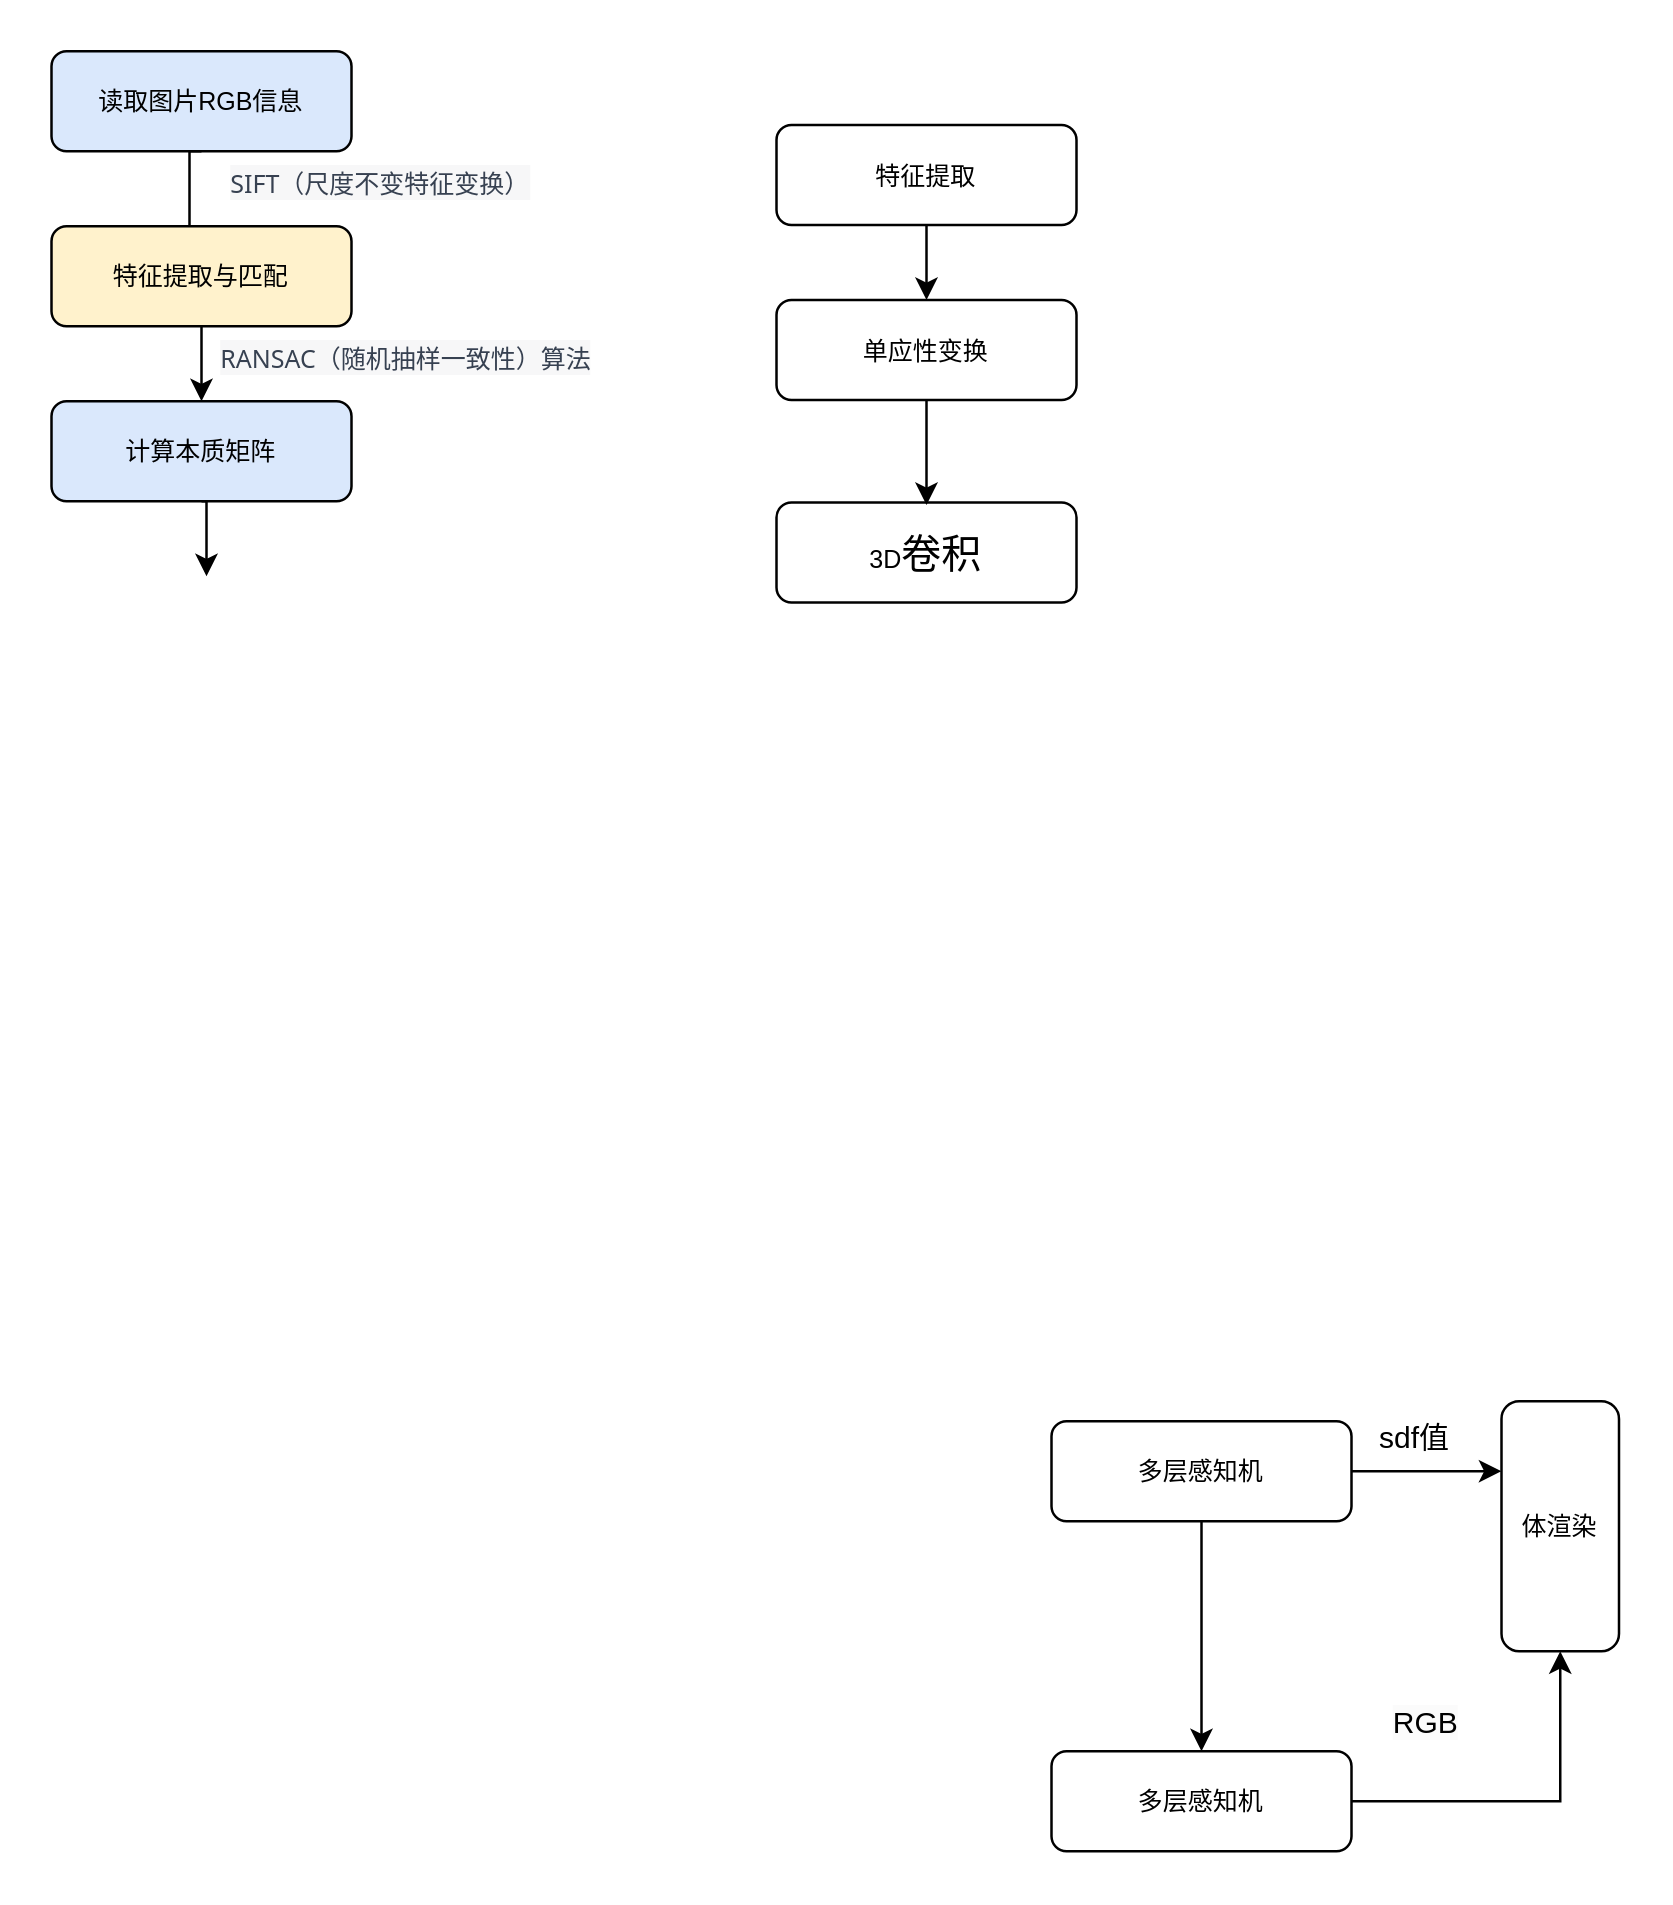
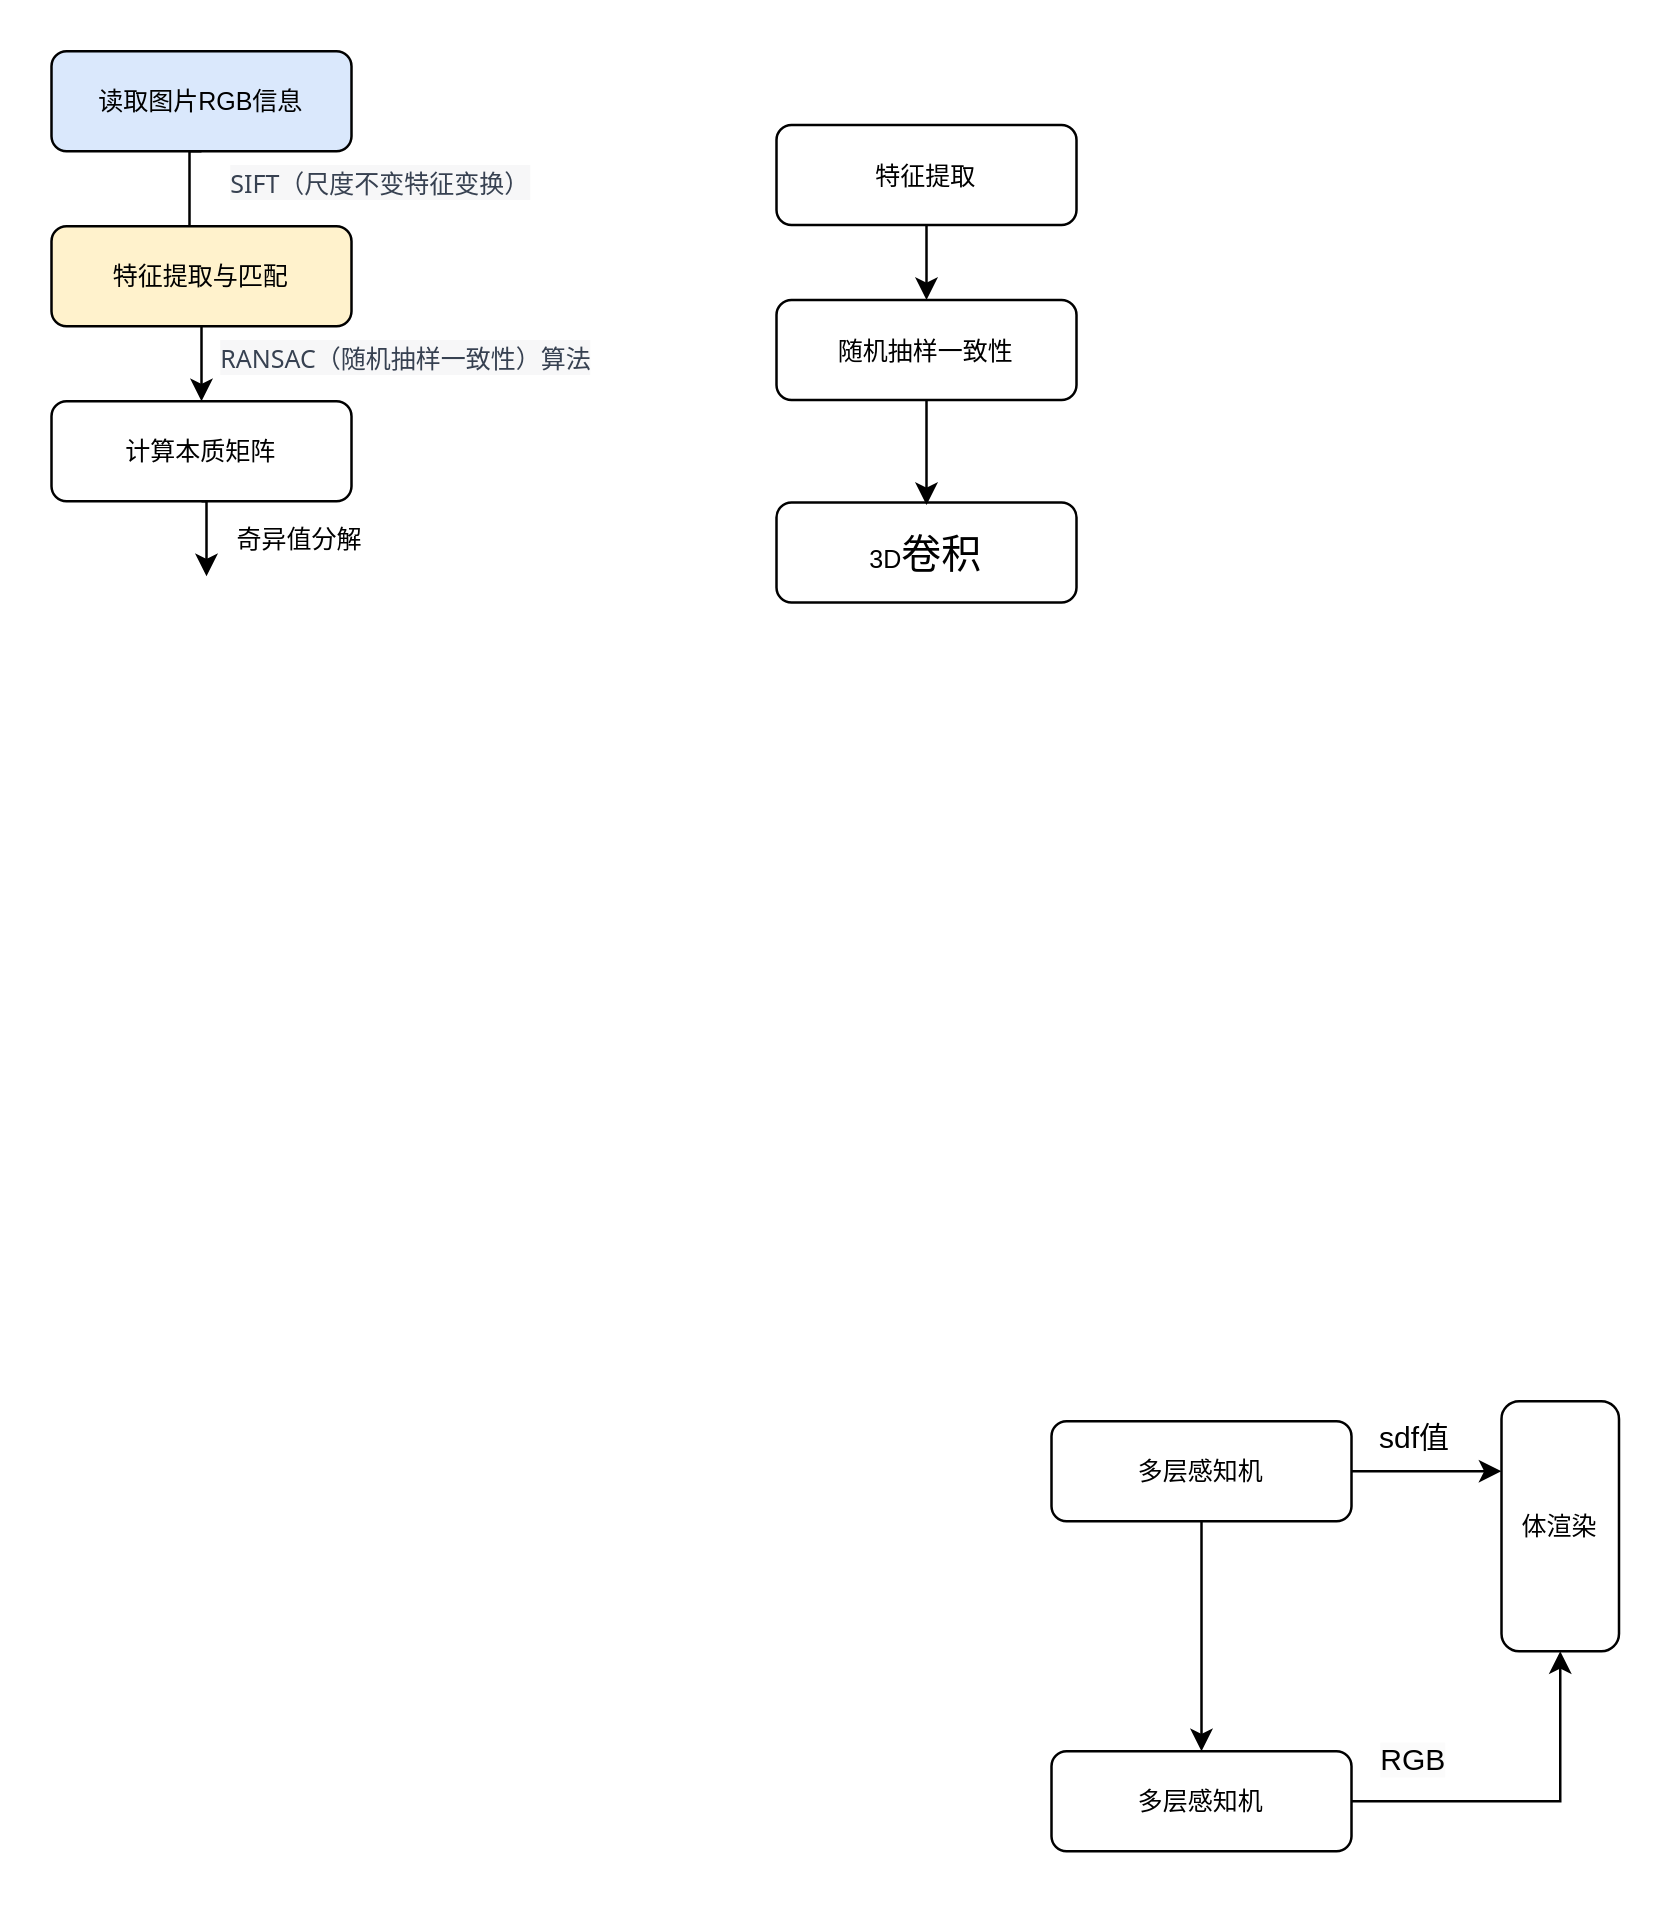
node "单应性变换": label "单应性变换" -> "随机抽样一致性"
node "计算本质矩阵": fillcolor #dae8fc -> #ffffff
node "奇异值分解": added
node "RGB": moved (1476, 1739) -> (1464, 1776)
